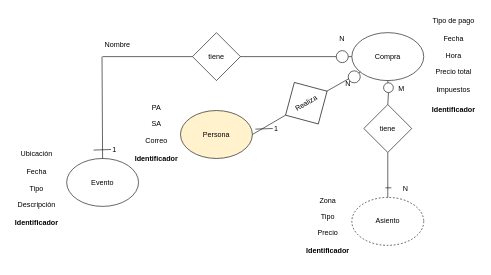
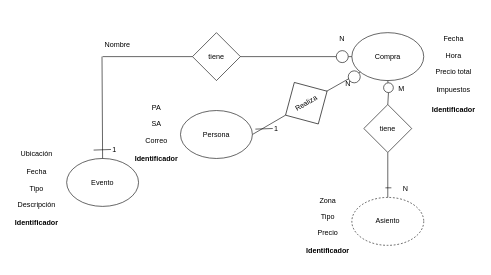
node "Tipo de pago": removed
node "Persona": fillcolor #fff2cc -> #ffffff
